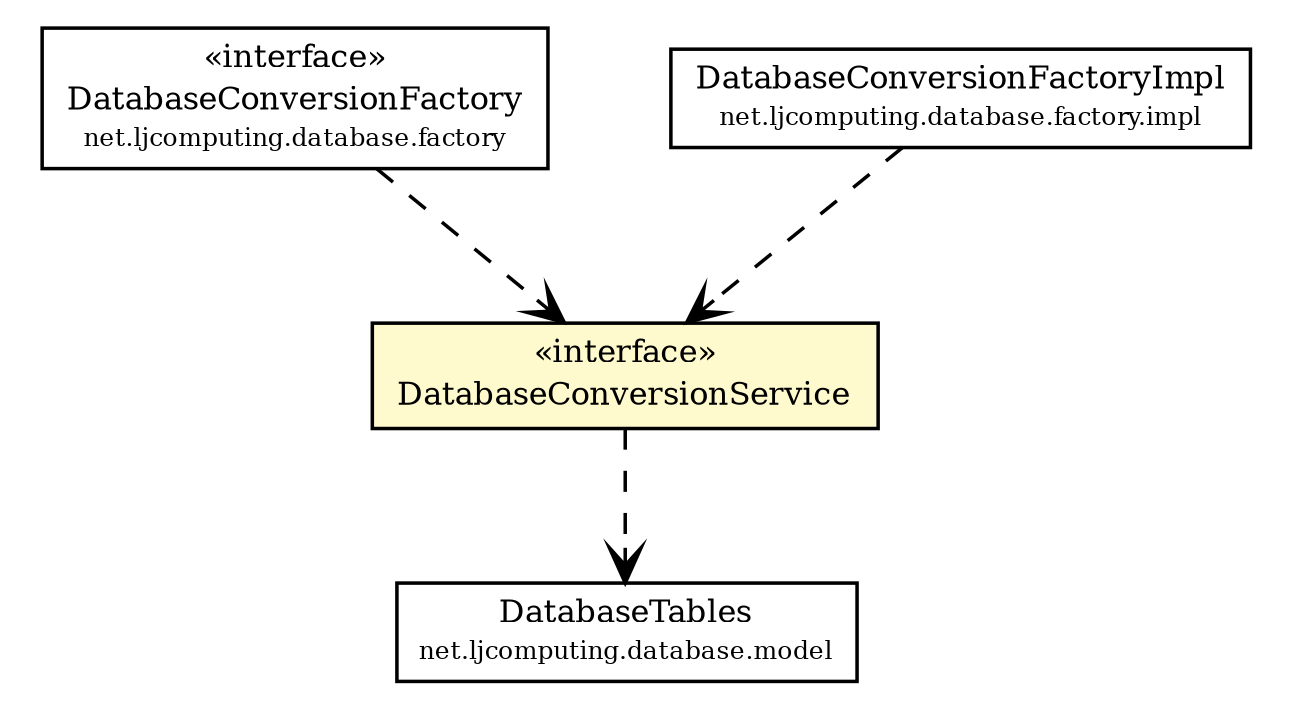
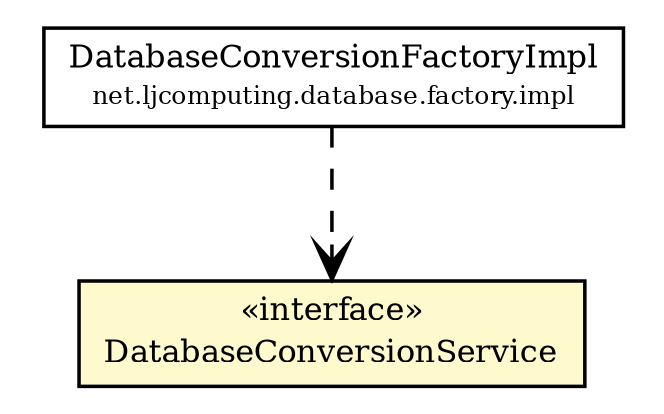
node "DatabaseConversionFactory": removed
node "DatabaseTables": removed
